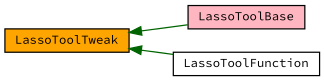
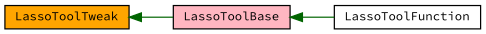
edge "LassoToolFunction" -> "LassoToolTweak": now "LassoToolFunction" -> "LassoToolBase"
